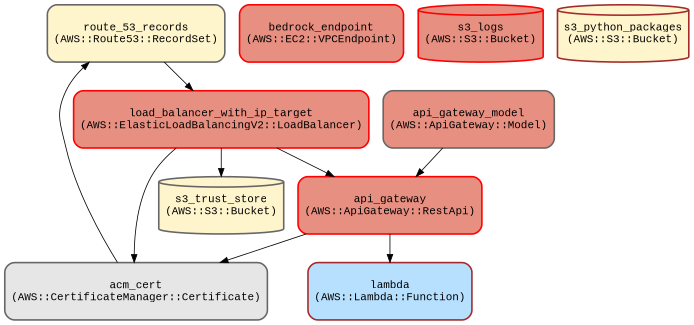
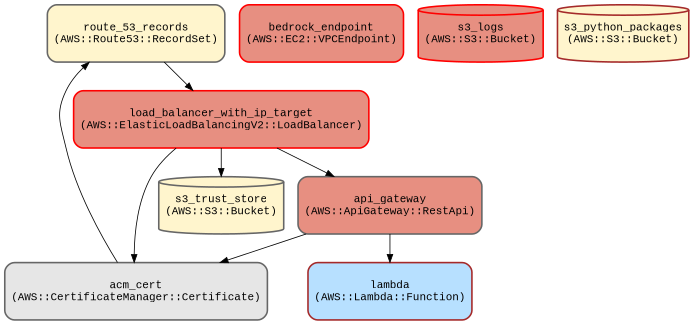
node "api_gateway_model (AWS::ApiGateway::Model)": removed
node "api_gateway (AWS::ApiGateway::RestApi)": color red -> gray40
